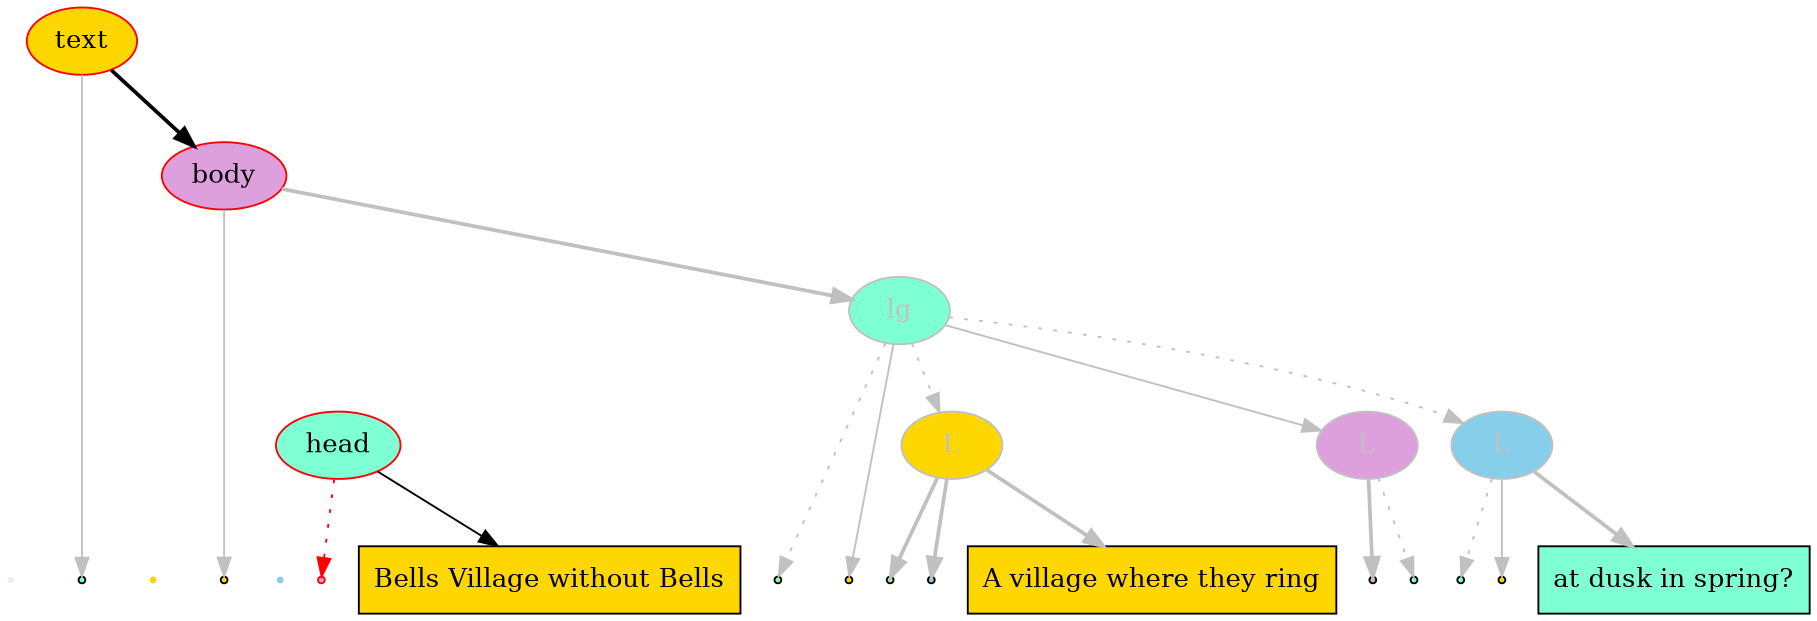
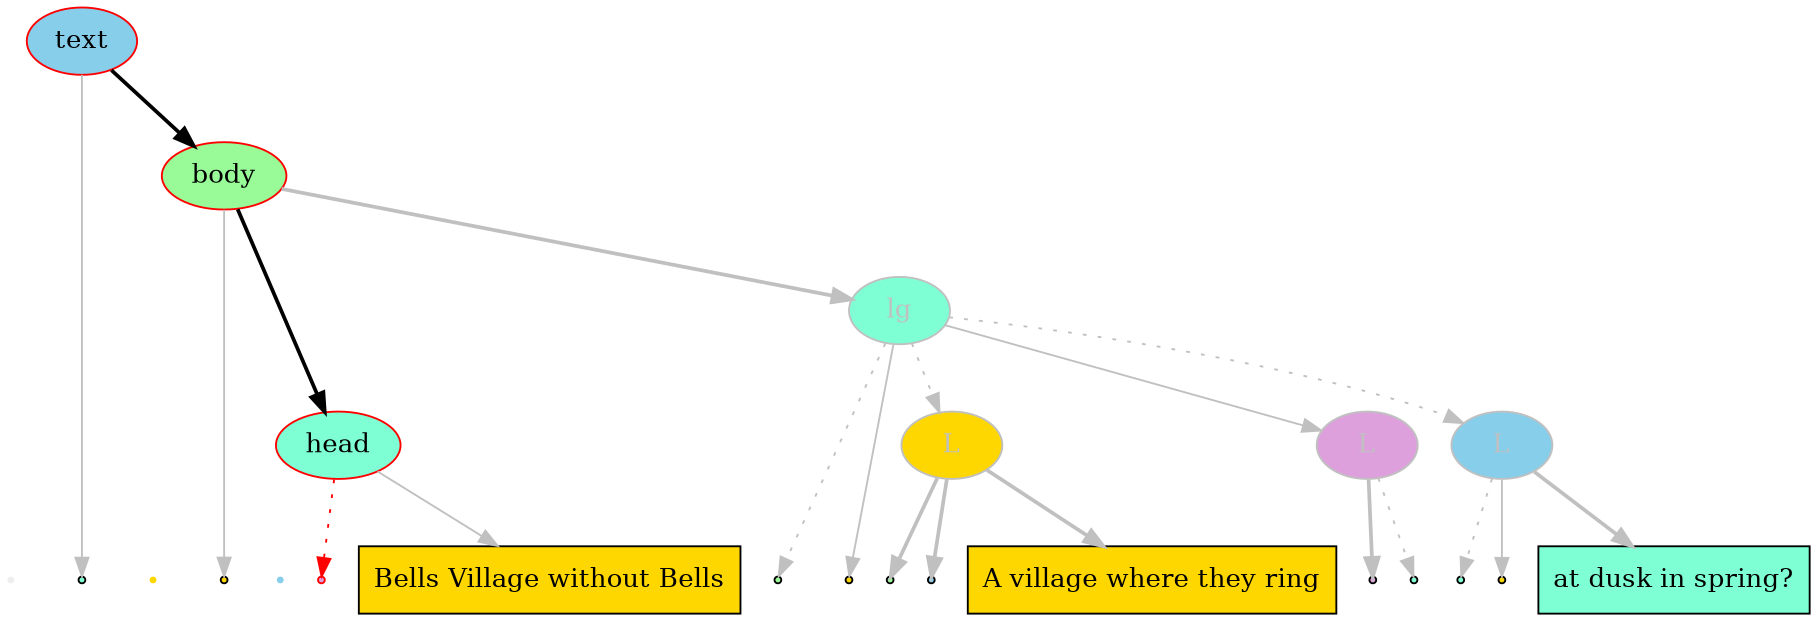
node "text": fillcolor gold -> skyblue
node "body": fillcolor plum -> palegreen
edge "body" -> "head": added
edge "head" -> "Bells Village without Bells": color black -> gray
